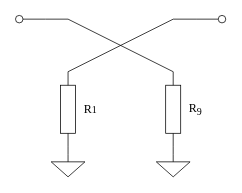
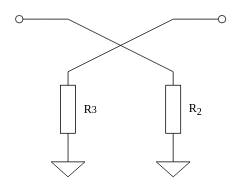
node "R1": label "R1" -> "R3"
node "R9": label "R9" -> "R2"
